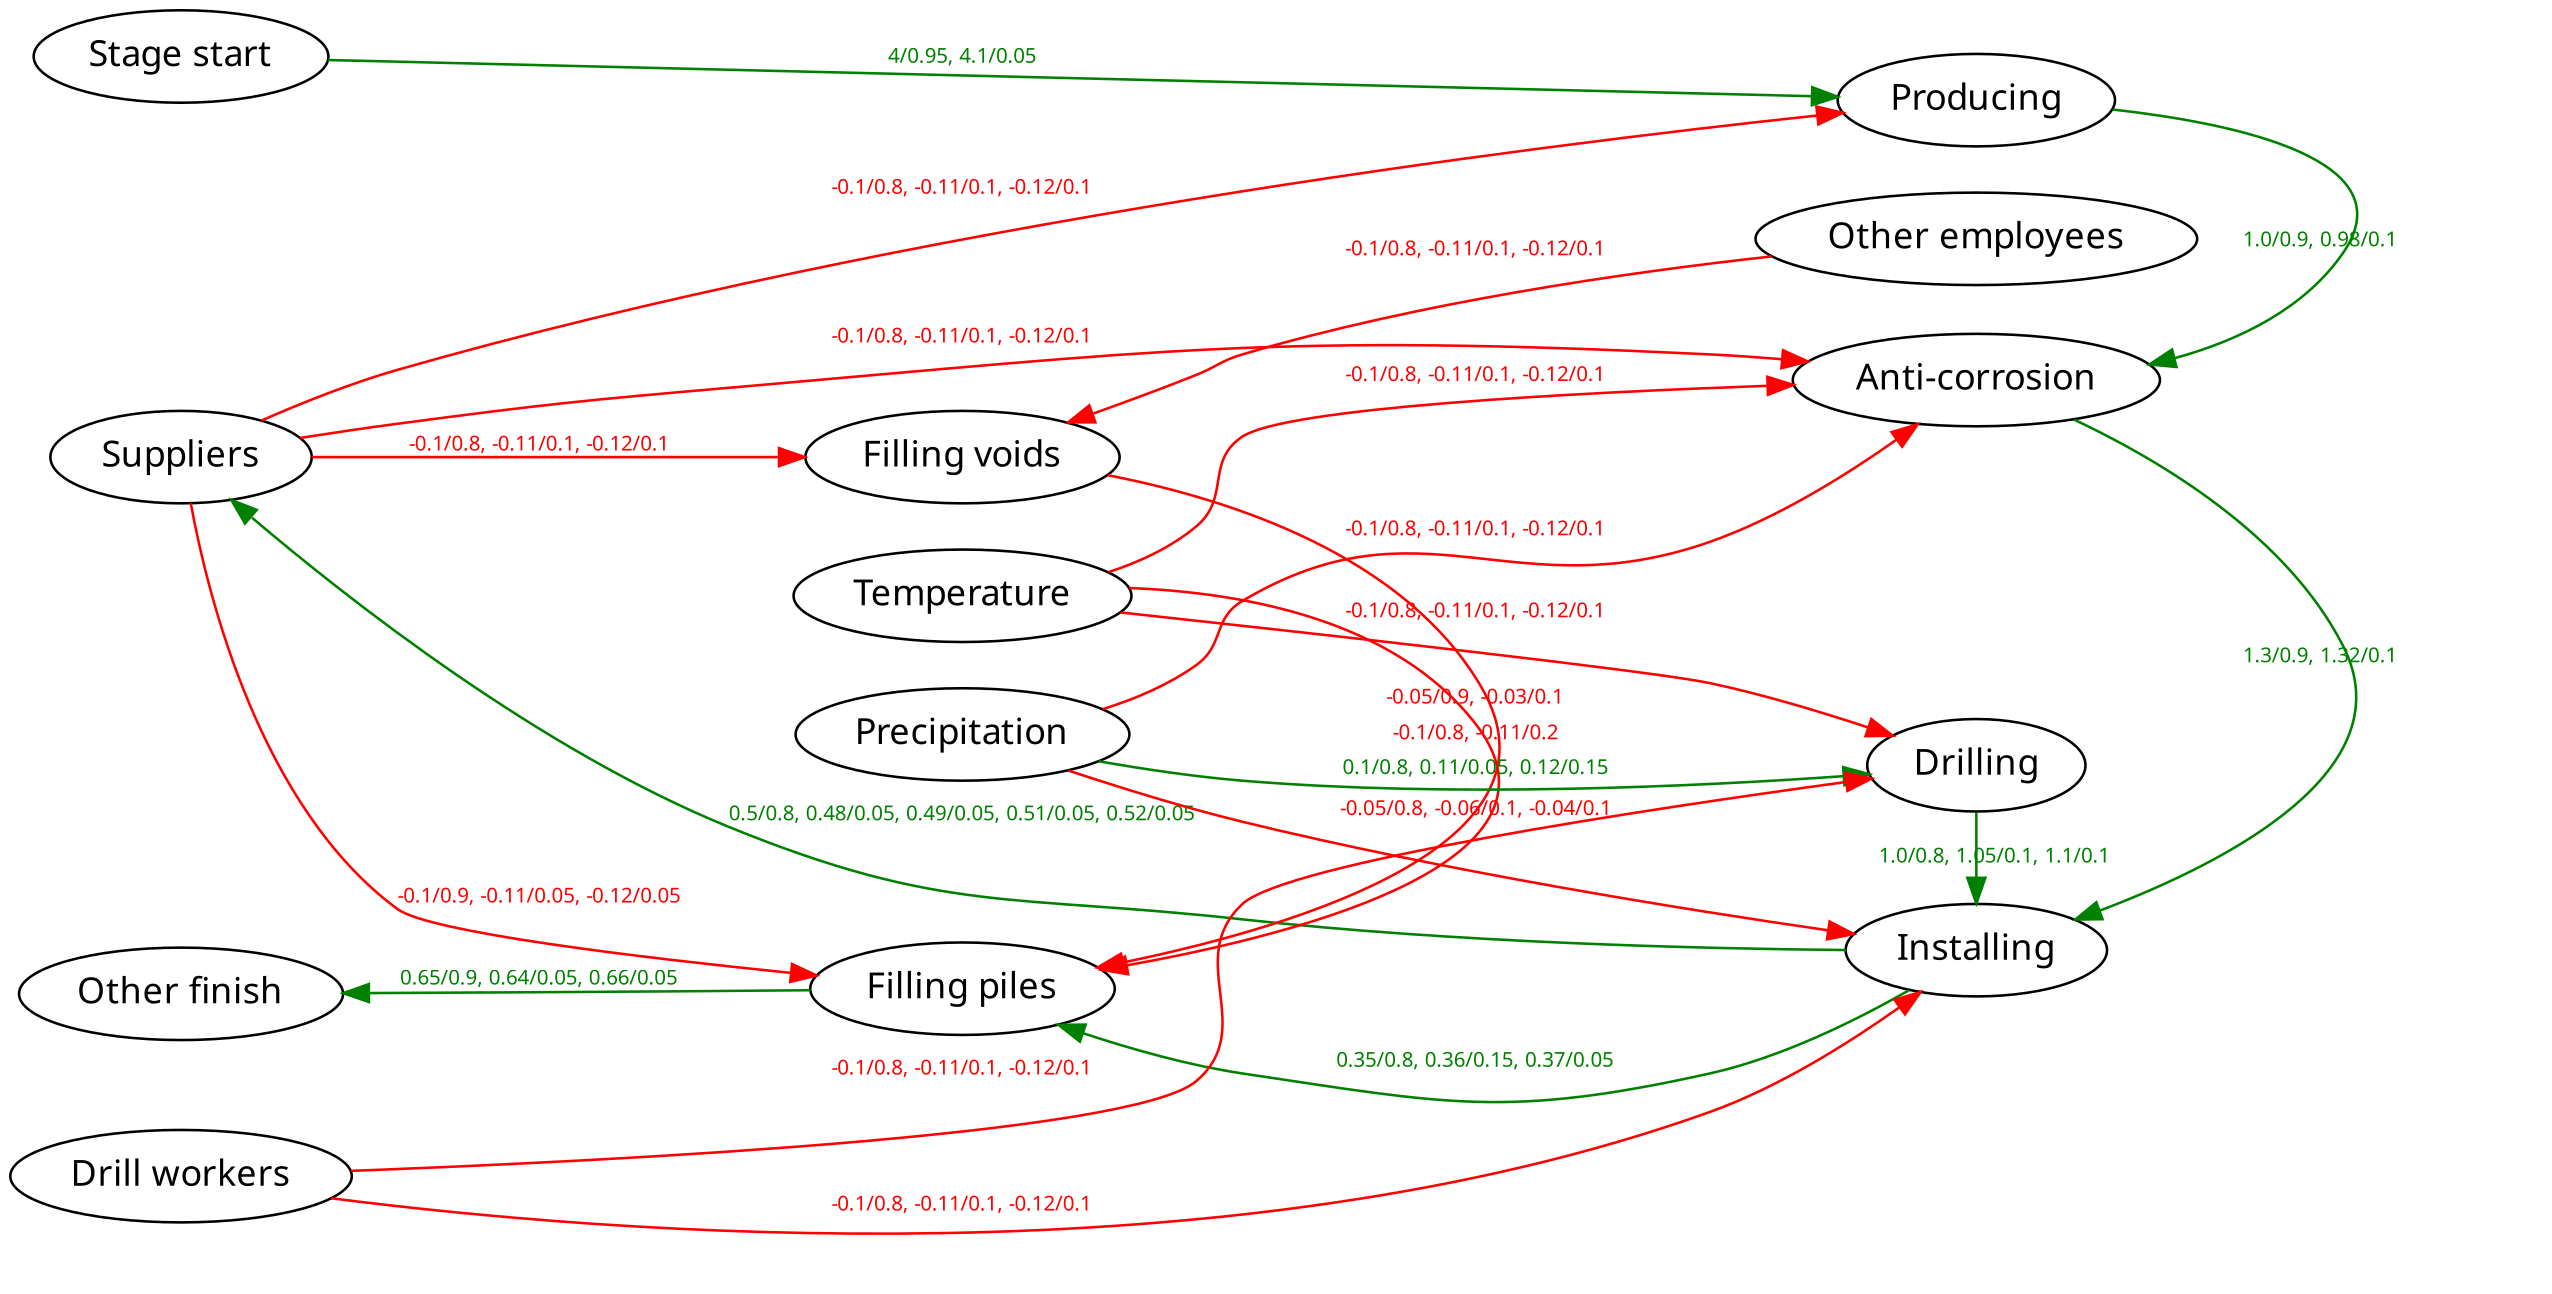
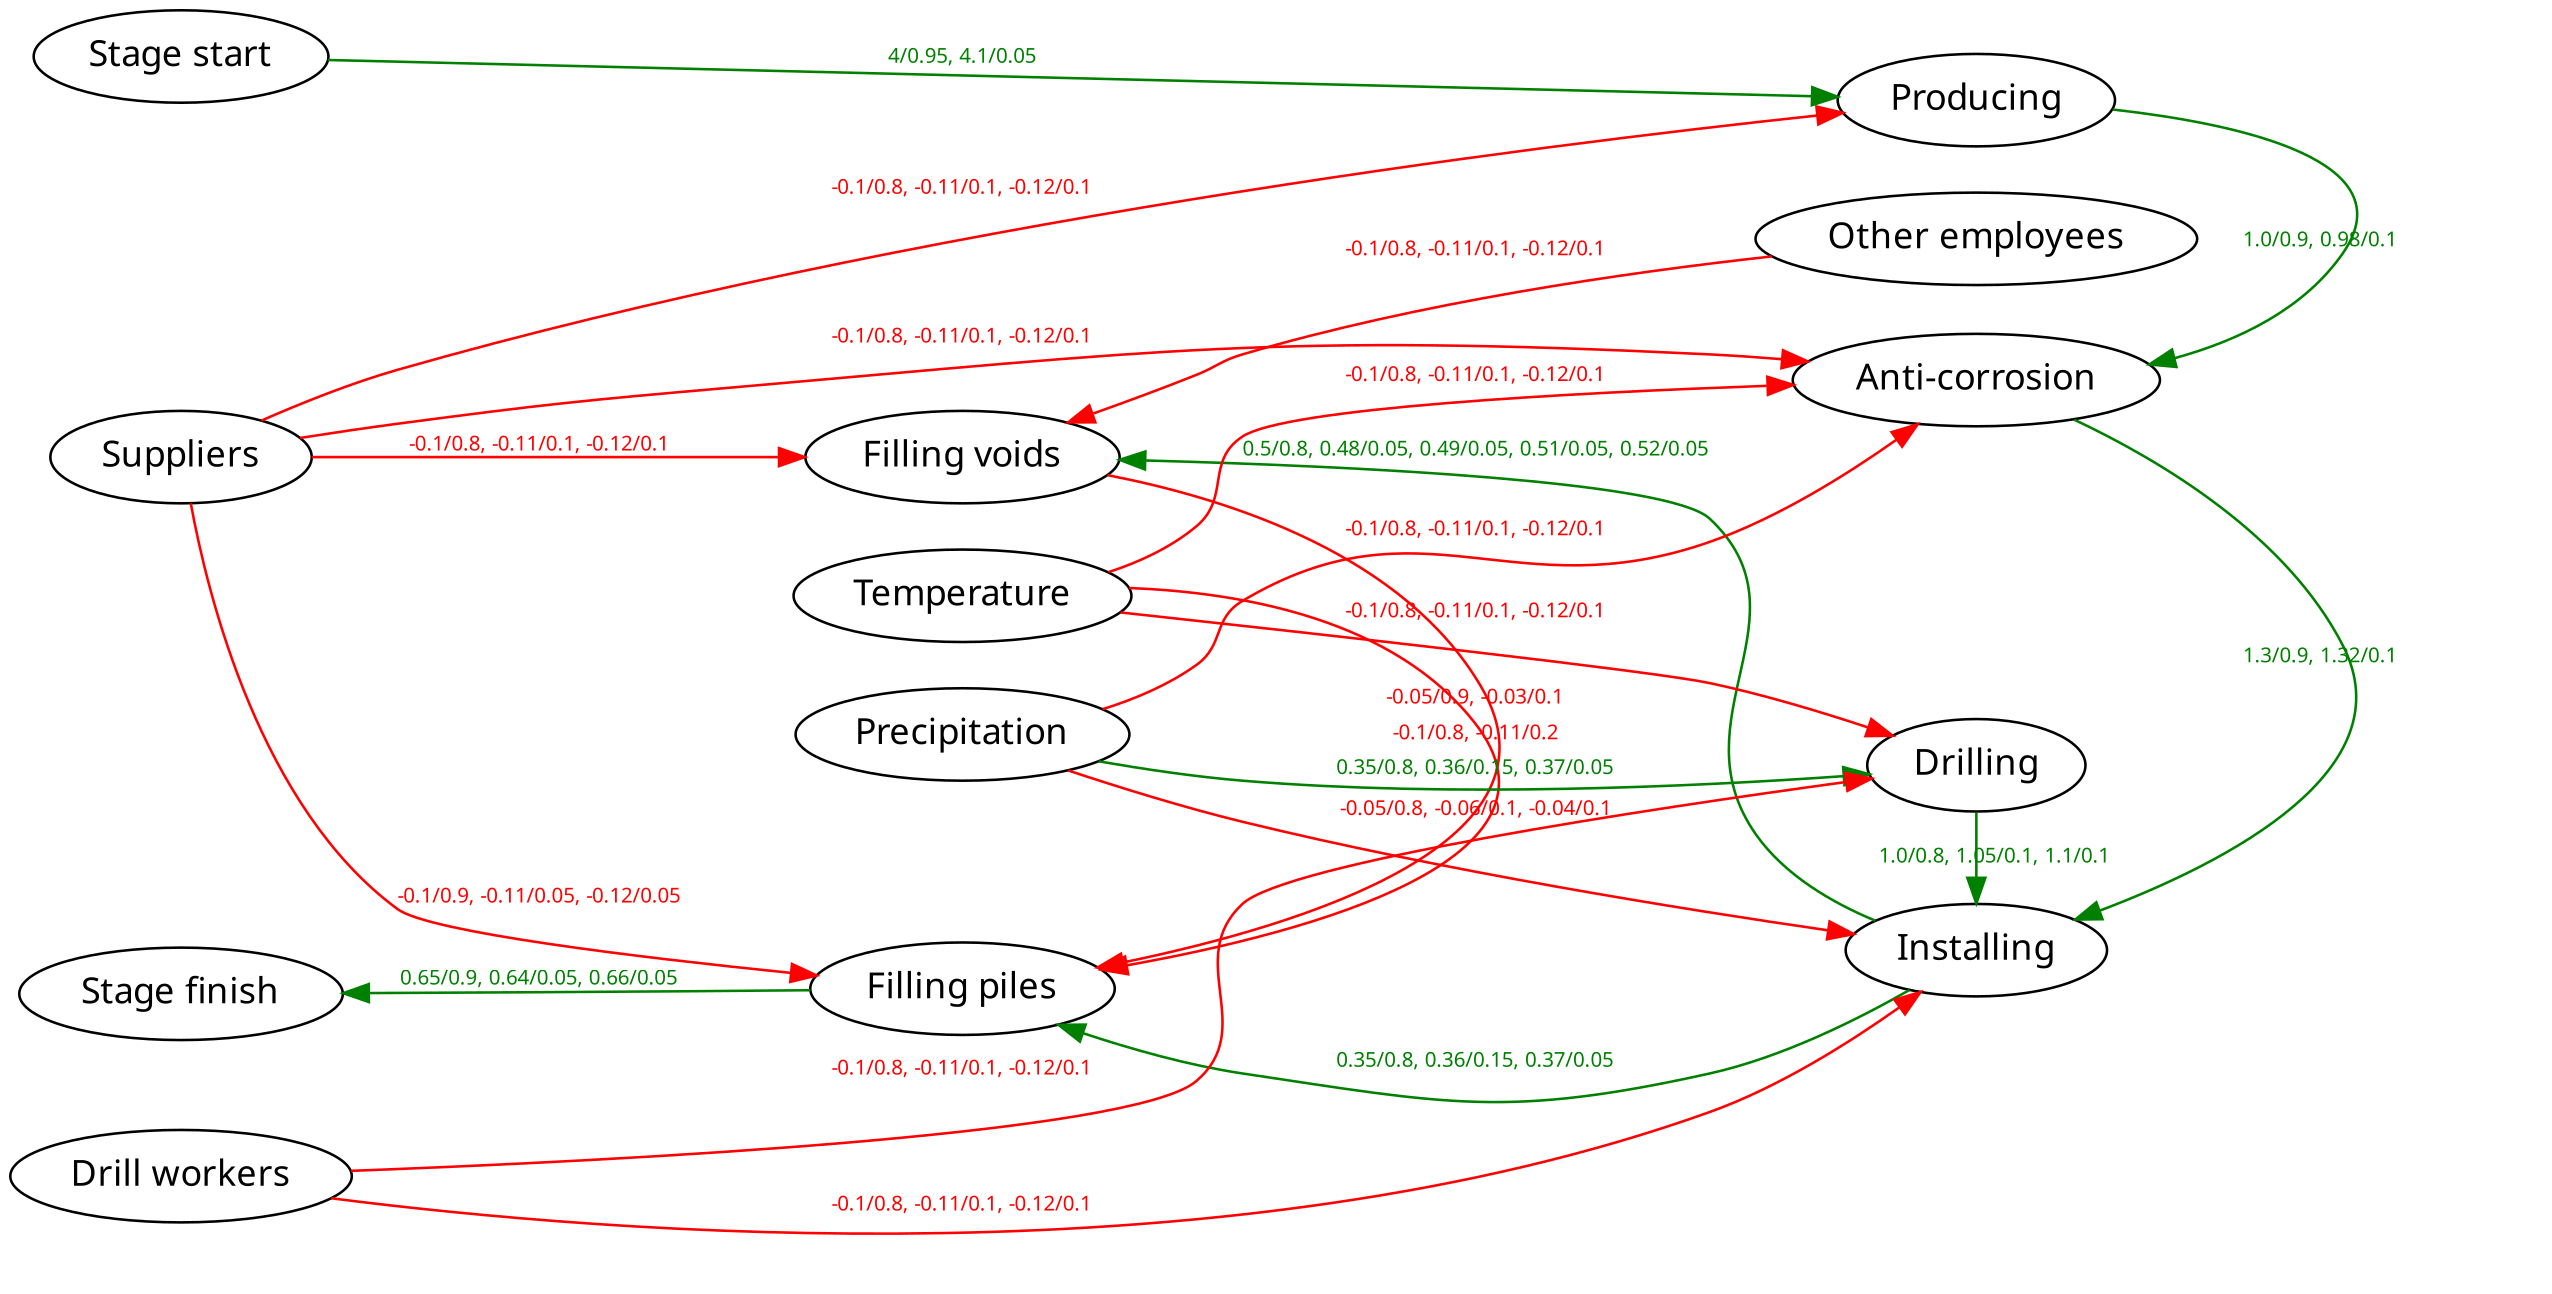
edge "Precipitation" -> "Drilling": label "0.1/0.8, 0.11/0.05, 0.12/0.15" -> "0.35/0.8, 0.36/0.15, 0.37/0.05"
edge "Installing" -> "Suppliers": now "Installing" -> "Filling voids"
node "Other finish": label "Other finish" -> "Stage finish"
